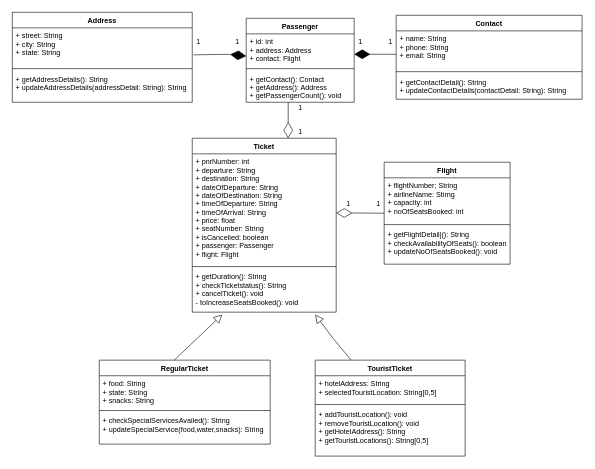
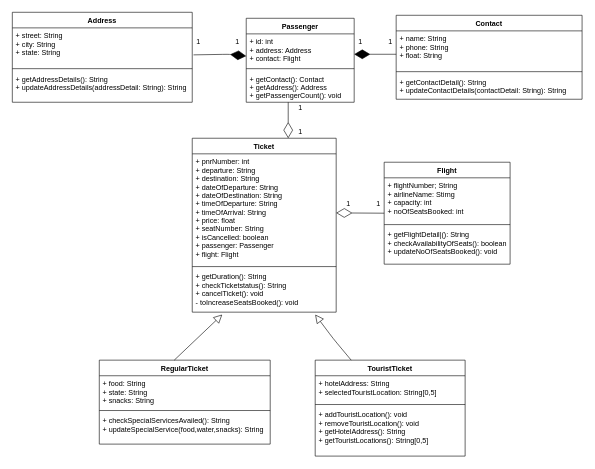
node "+ name: String + phone: String + email: String": label "+ name: String + phone: String + email: String" -> "+ name: String + phone: String + float: String"
